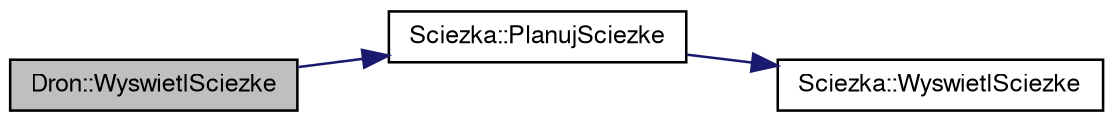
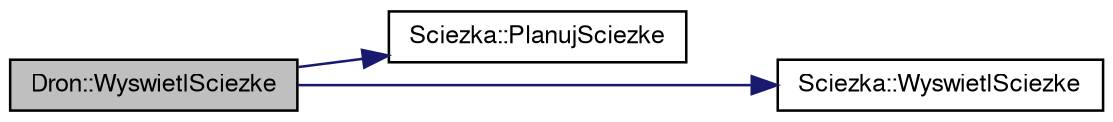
edge "Sciezka::PlanujSciezke" -> "Sciezka::WyswietlSciezke": now "Dron::WyswietlSciezke" -> "Sciezka::WyswietlSciezke"
